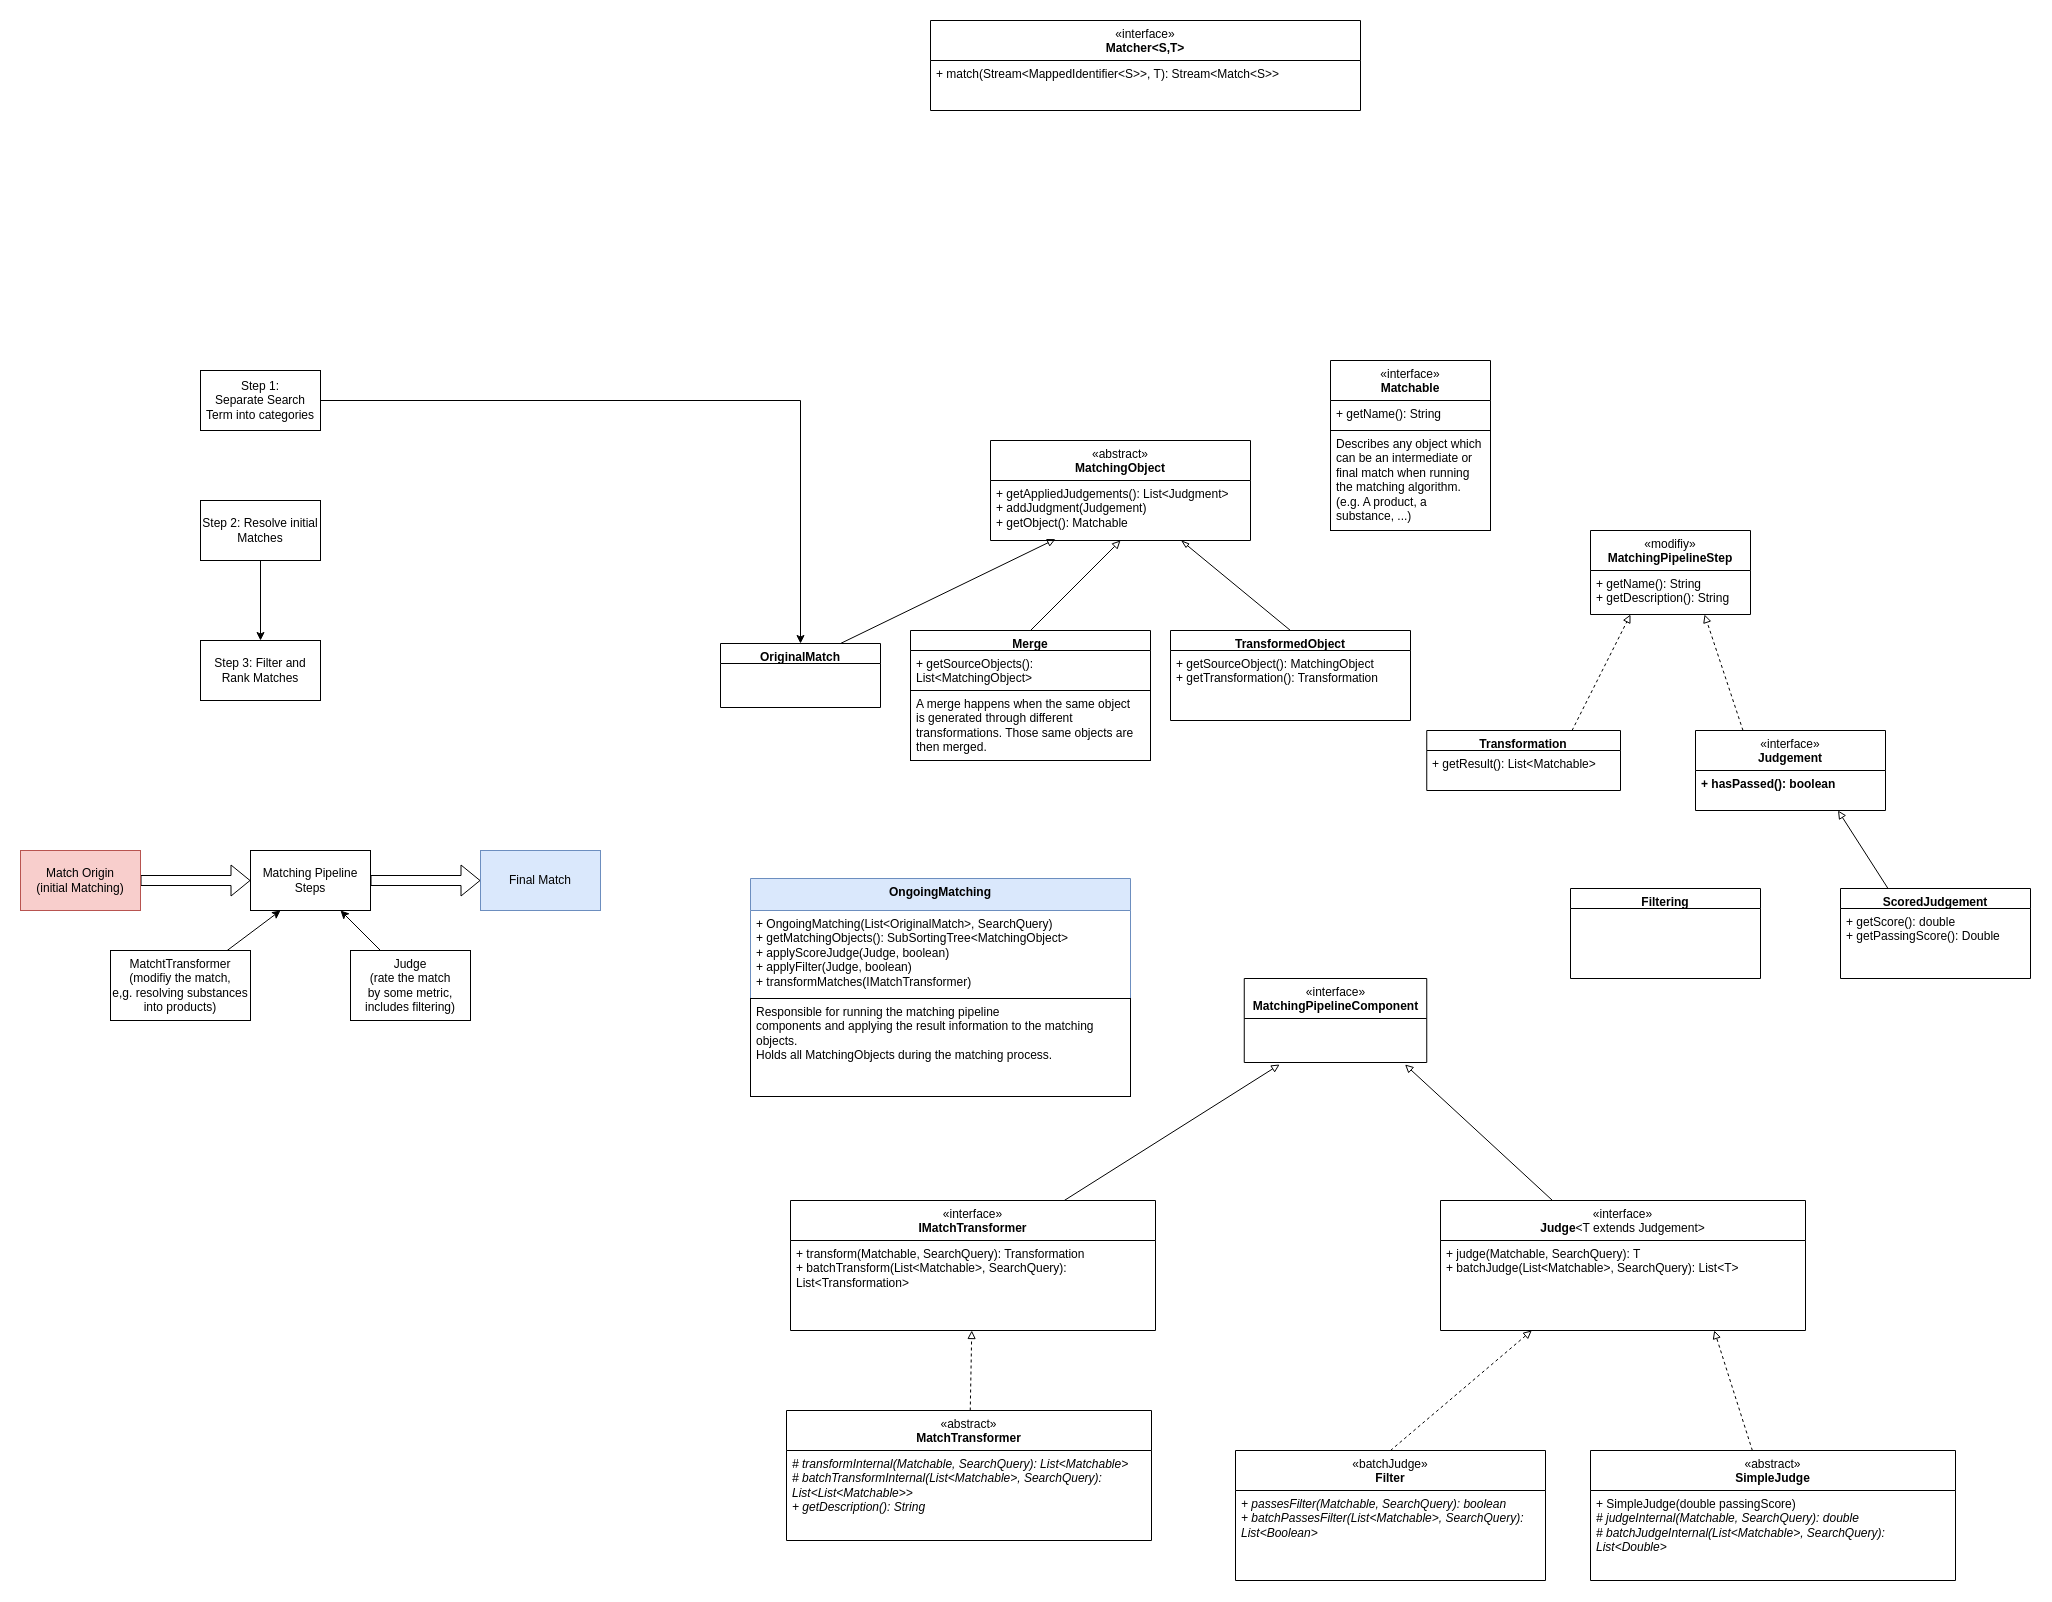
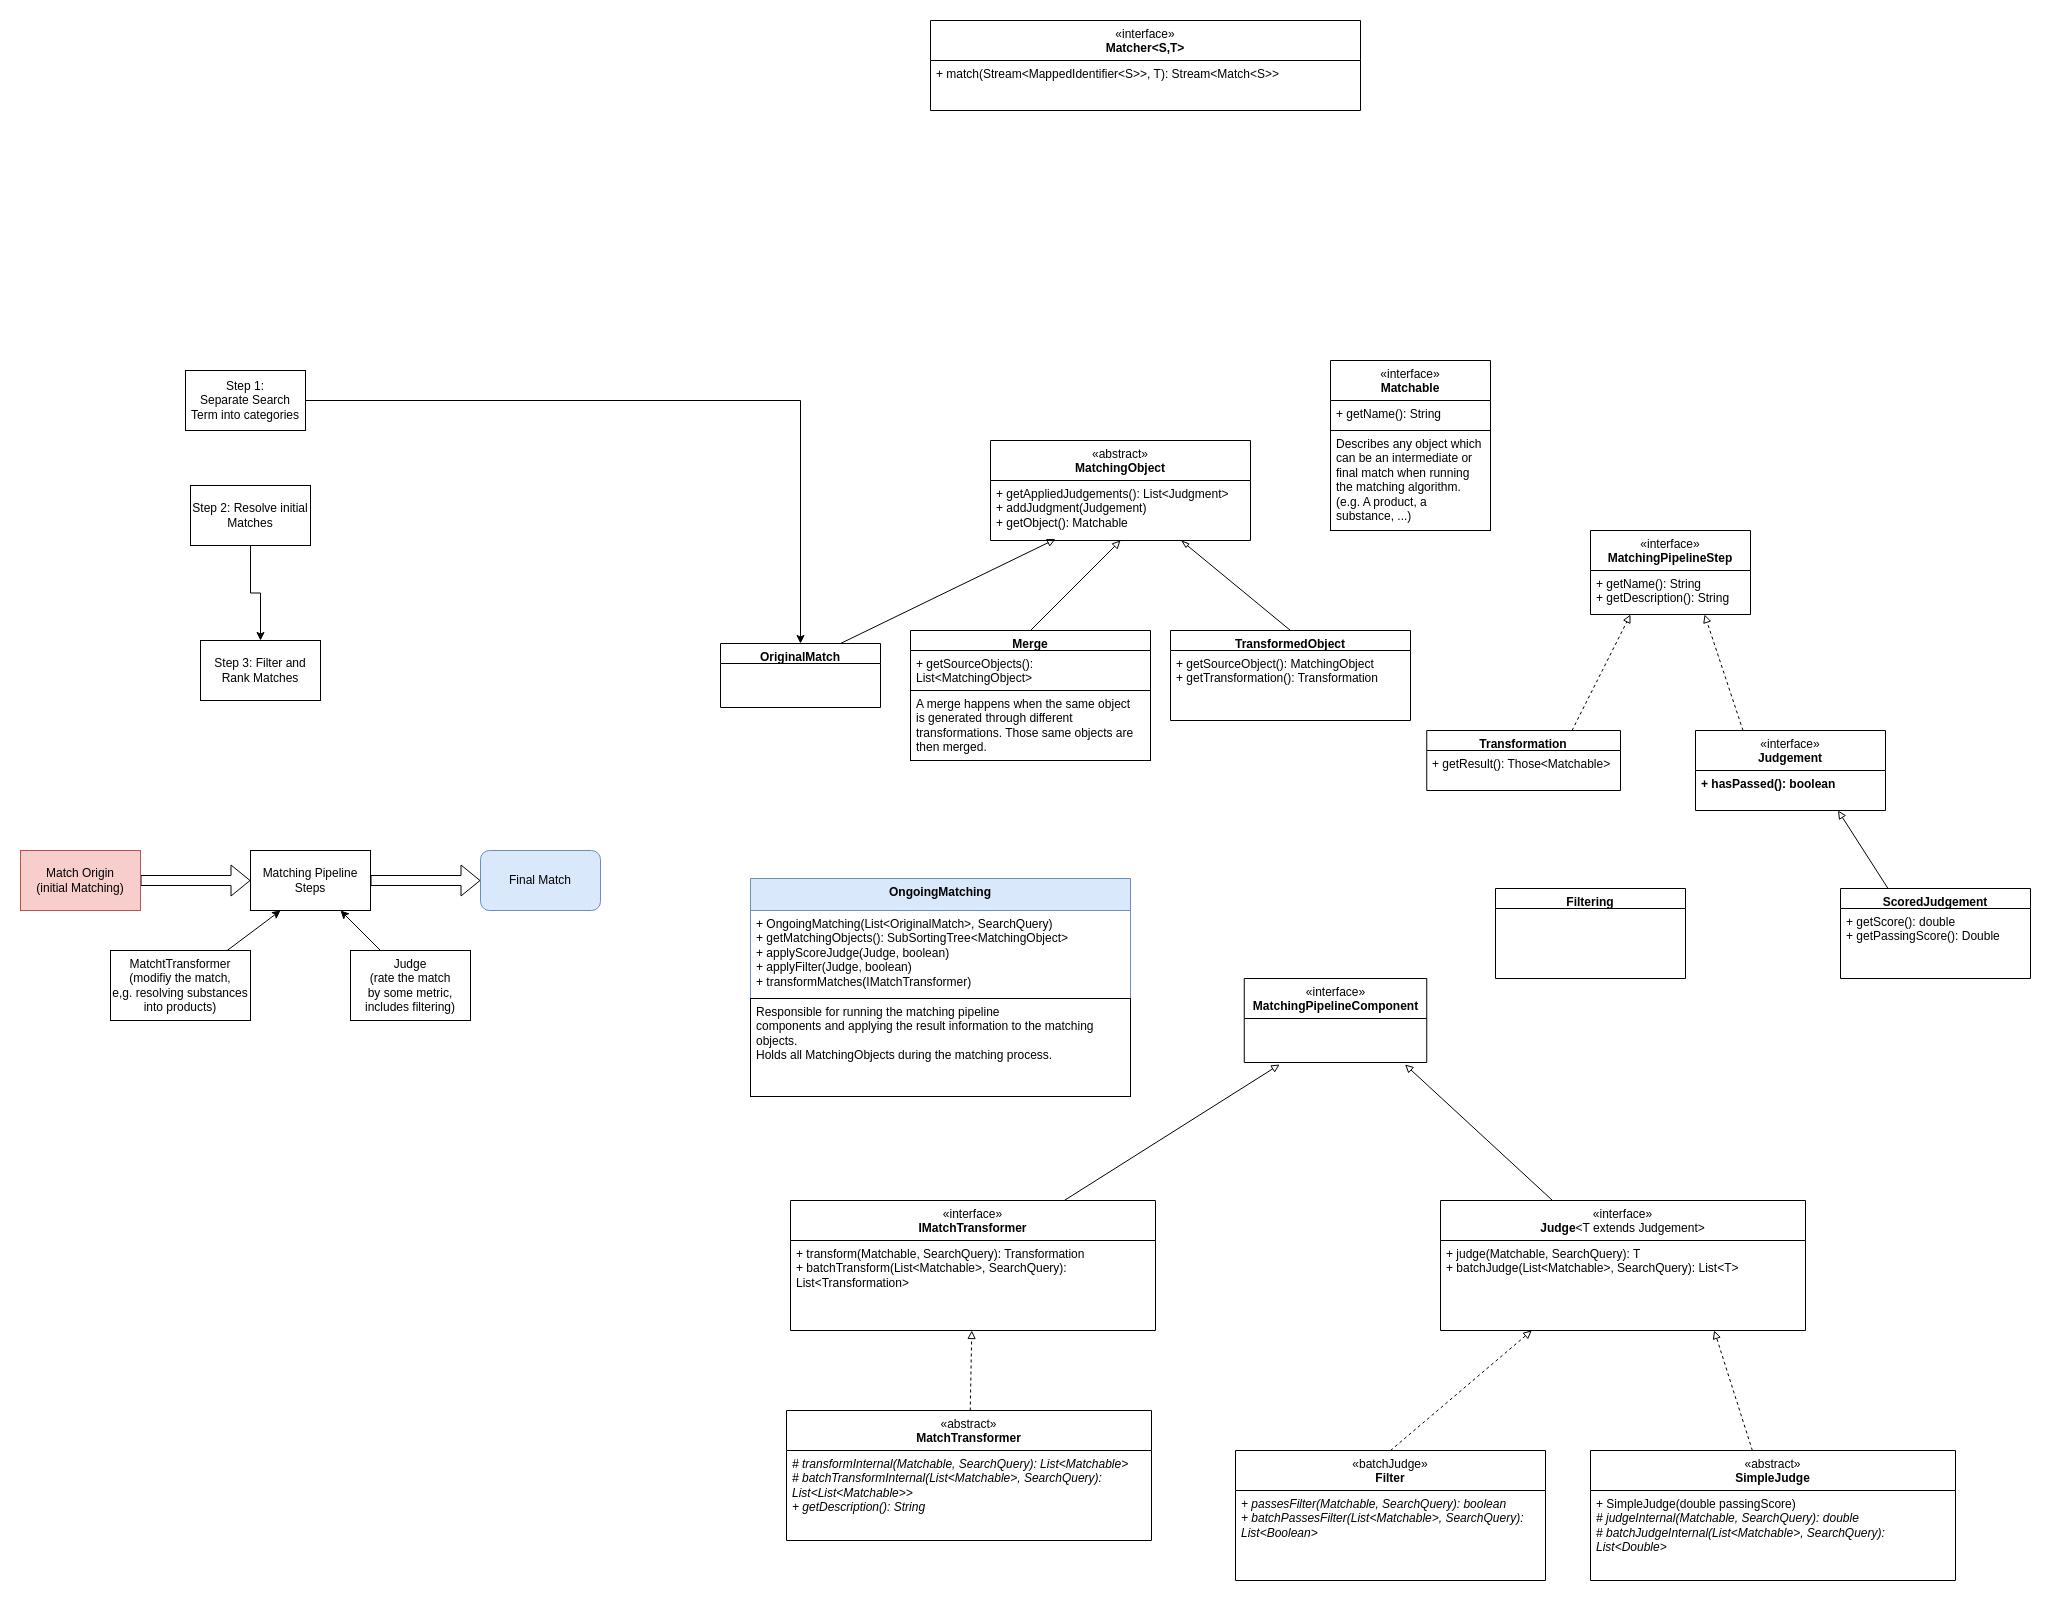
node "Step 1: Separate Search Term into categories": moved (261, 401) -> (246, 401)
node "Step 2: Resolve initial Matches": moved (261, 531) -> (251, 516)
node "«modifiy» MatchingPipelineStep": label "«modifiy» MatchingPipelineStep" -> "«interface» MatchingPipelineStep"
node "+ getResult(): List<Matchable>": label "+ getResult(): List<Matchable>" -> "+ getResult(): Those<Matchable>"
node "Final Match": shape rectangle -> rounded rectangle
node "Filtering": moved (1666, 934) -> (1591, 934)
